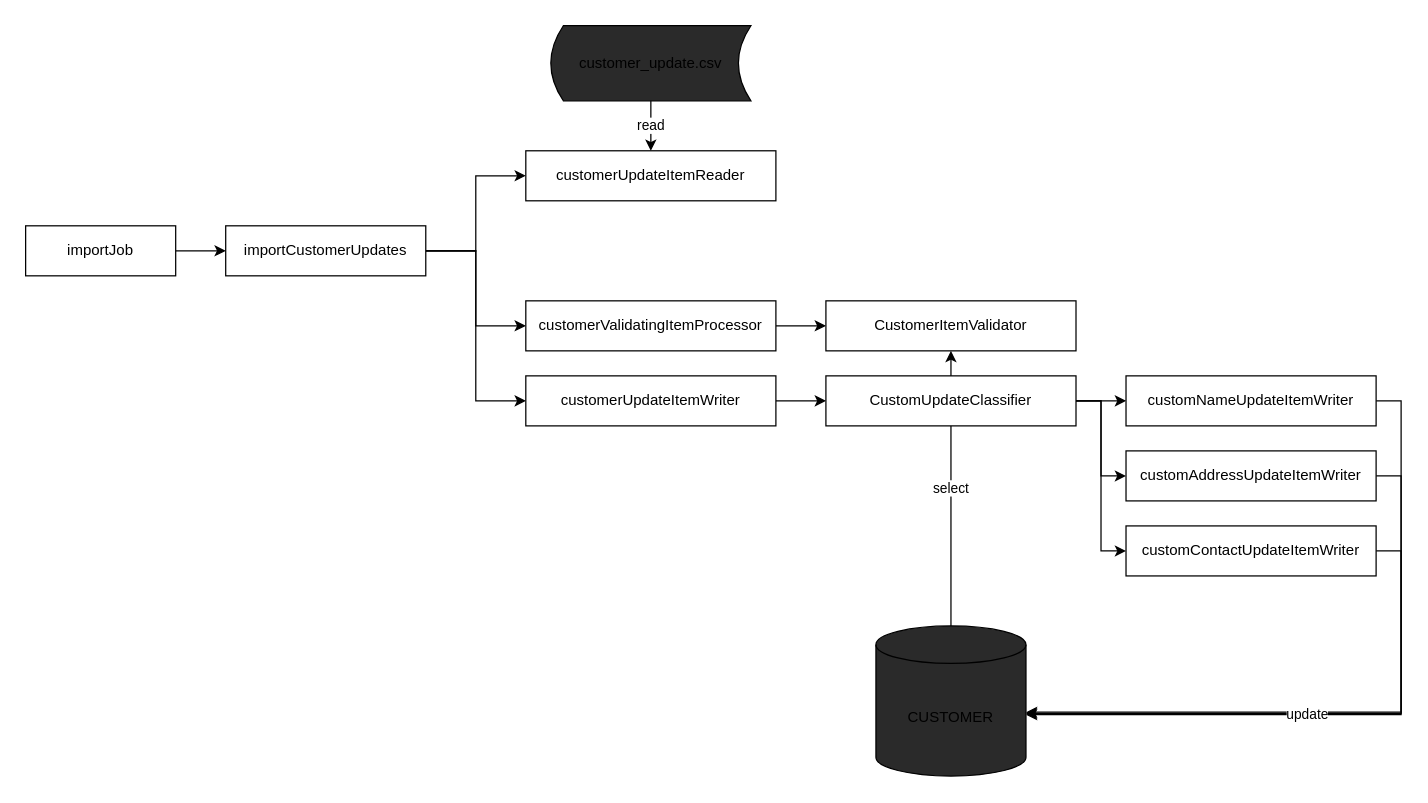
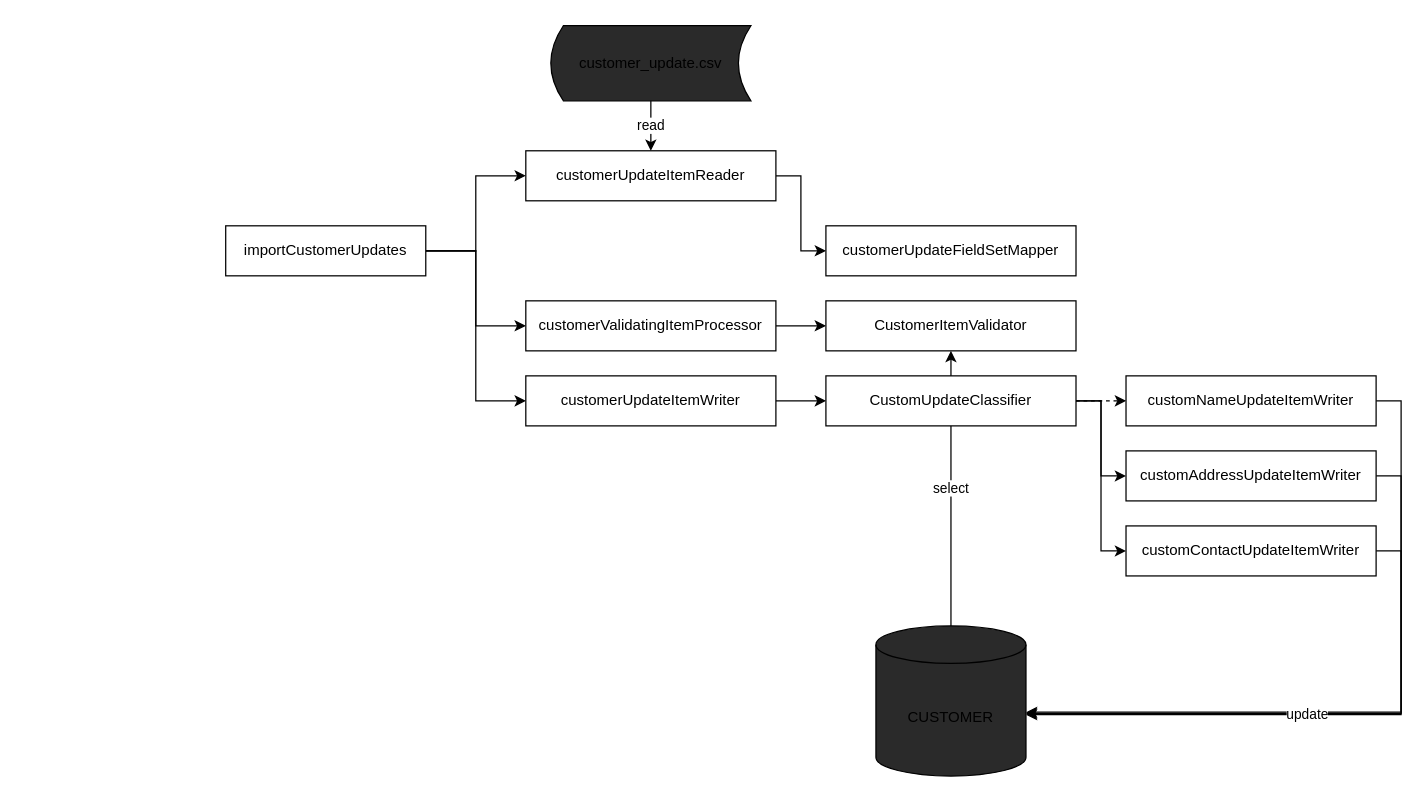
edge "customerUpdateItemReader" -> "customerUpdateFieldSetMapper": added
node "importJob": removed
edge "importJob" -> "importCustomerUpdates": removed
node "customerUpdateFieldSetMapper": added
edge "CustomUpdateClassifier" -> "customNameUpdateItemWriter": style solid -> dashed
